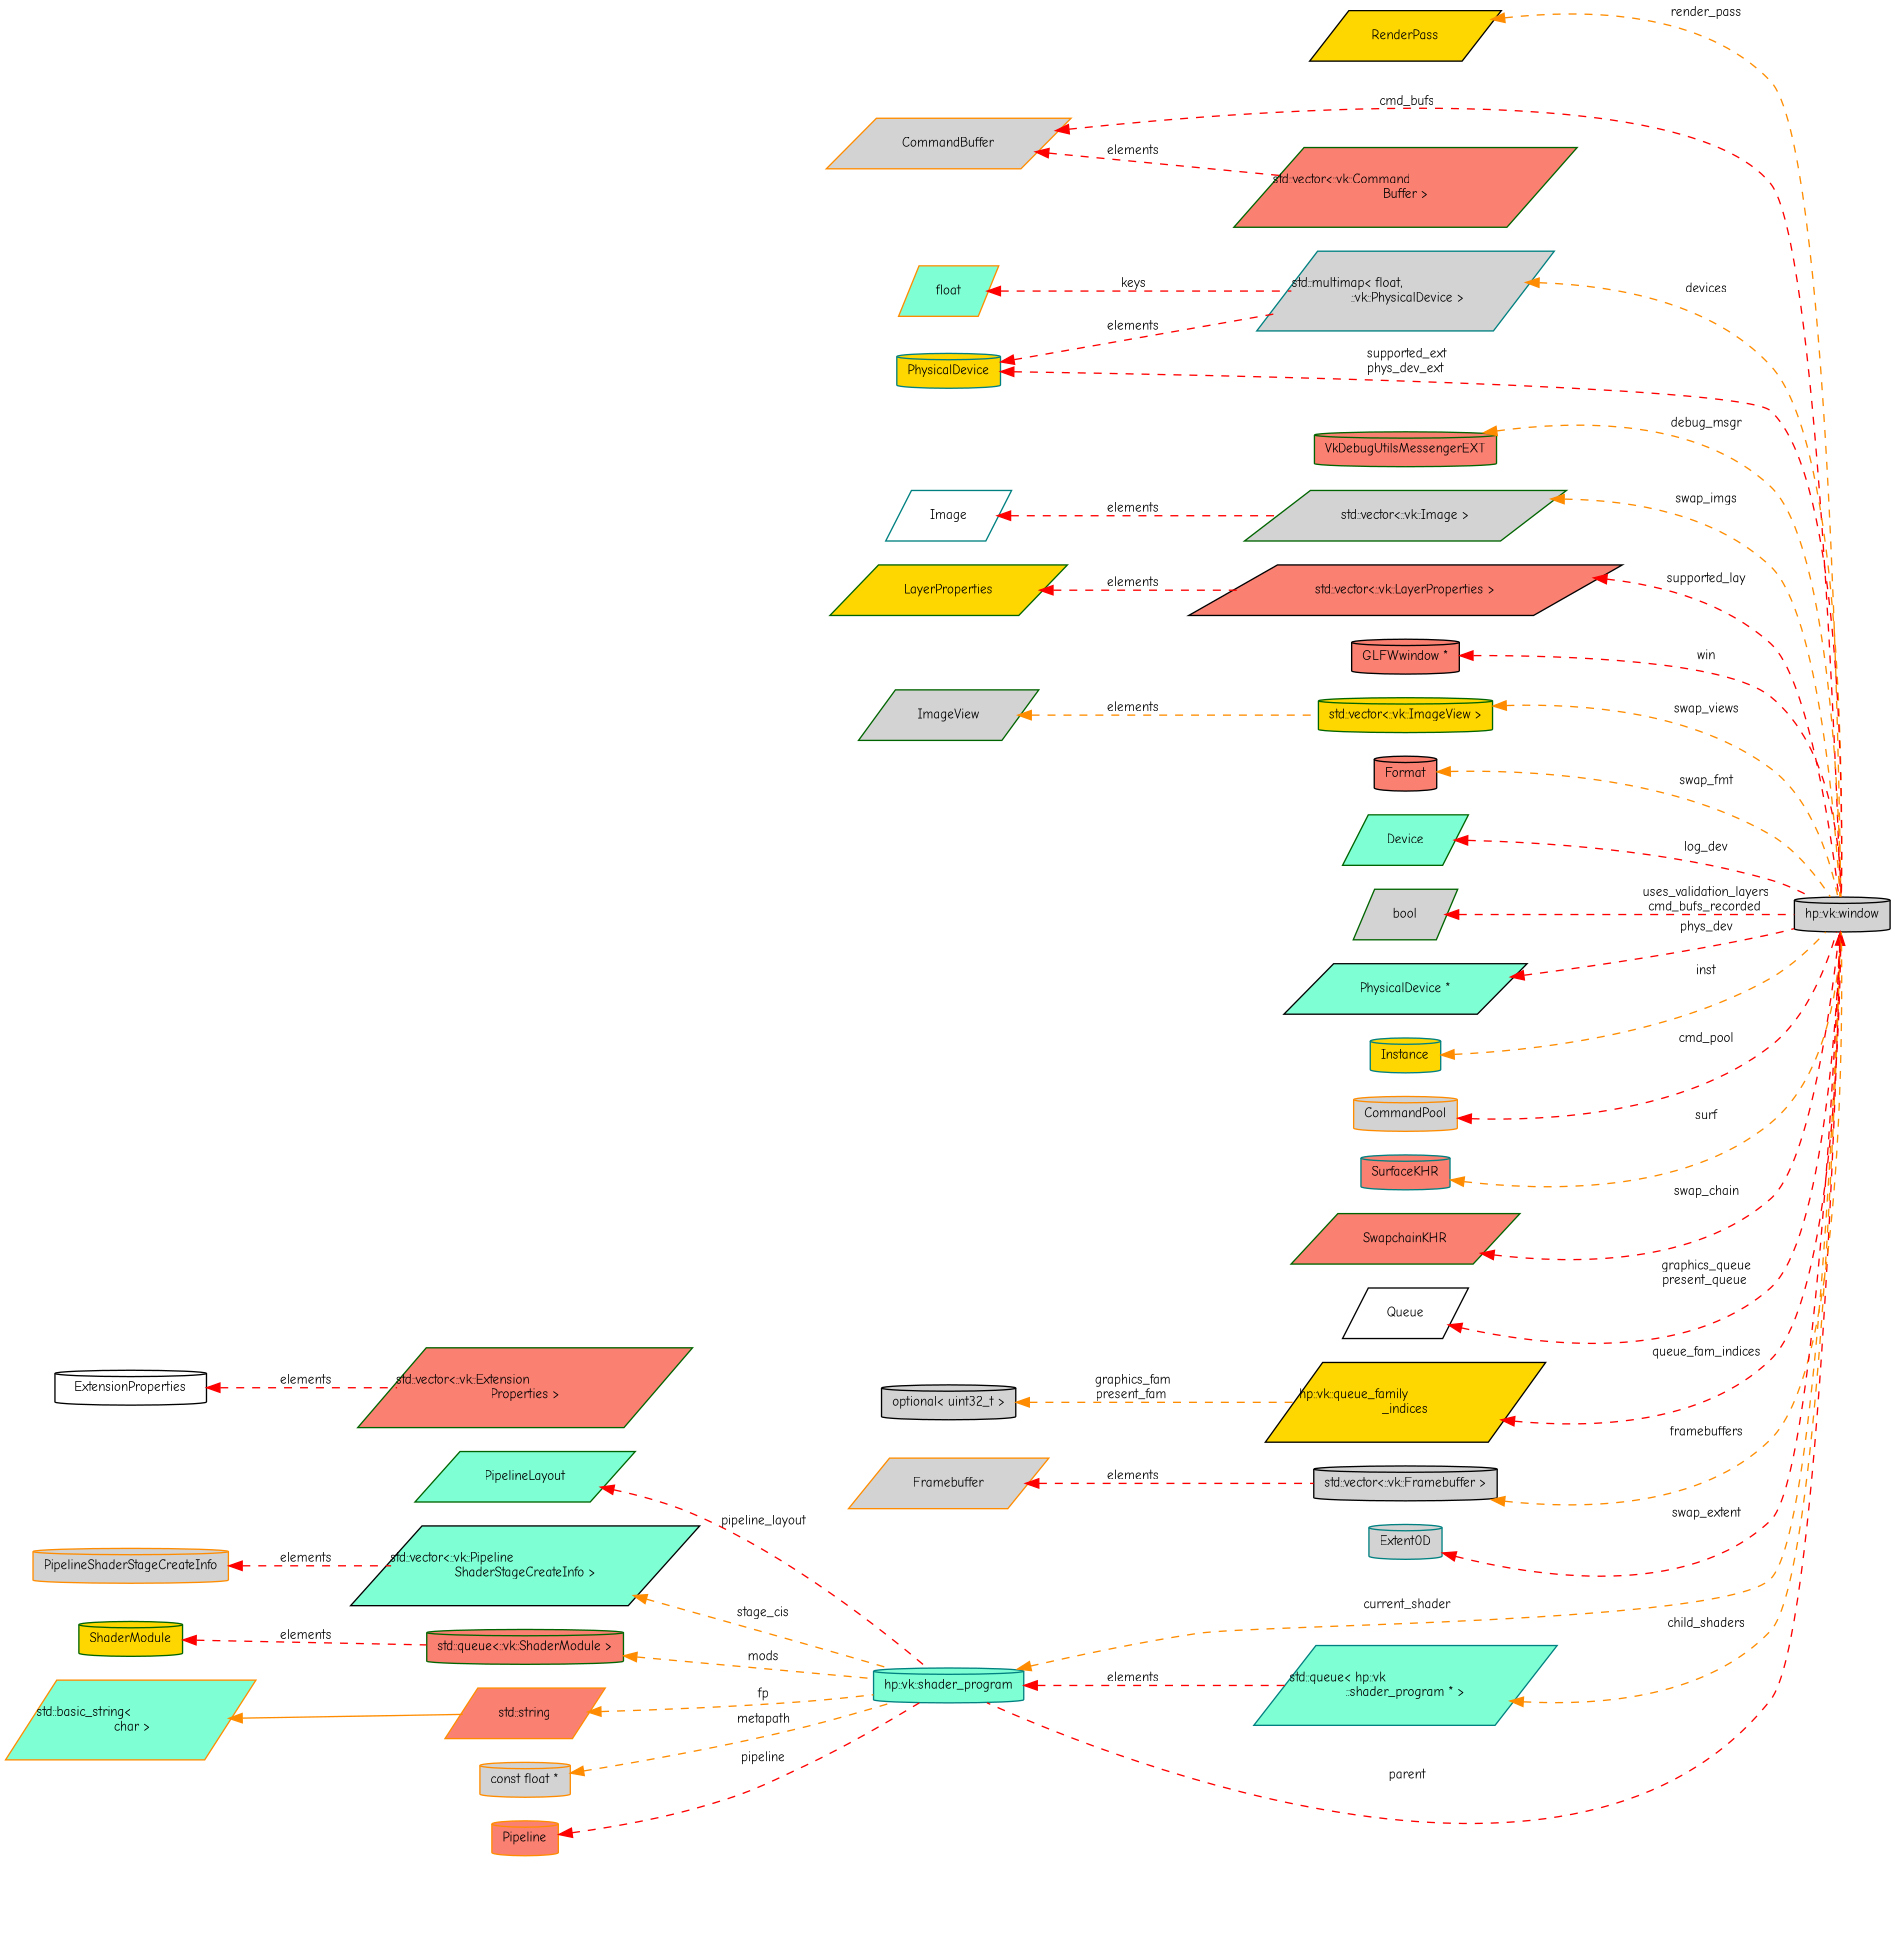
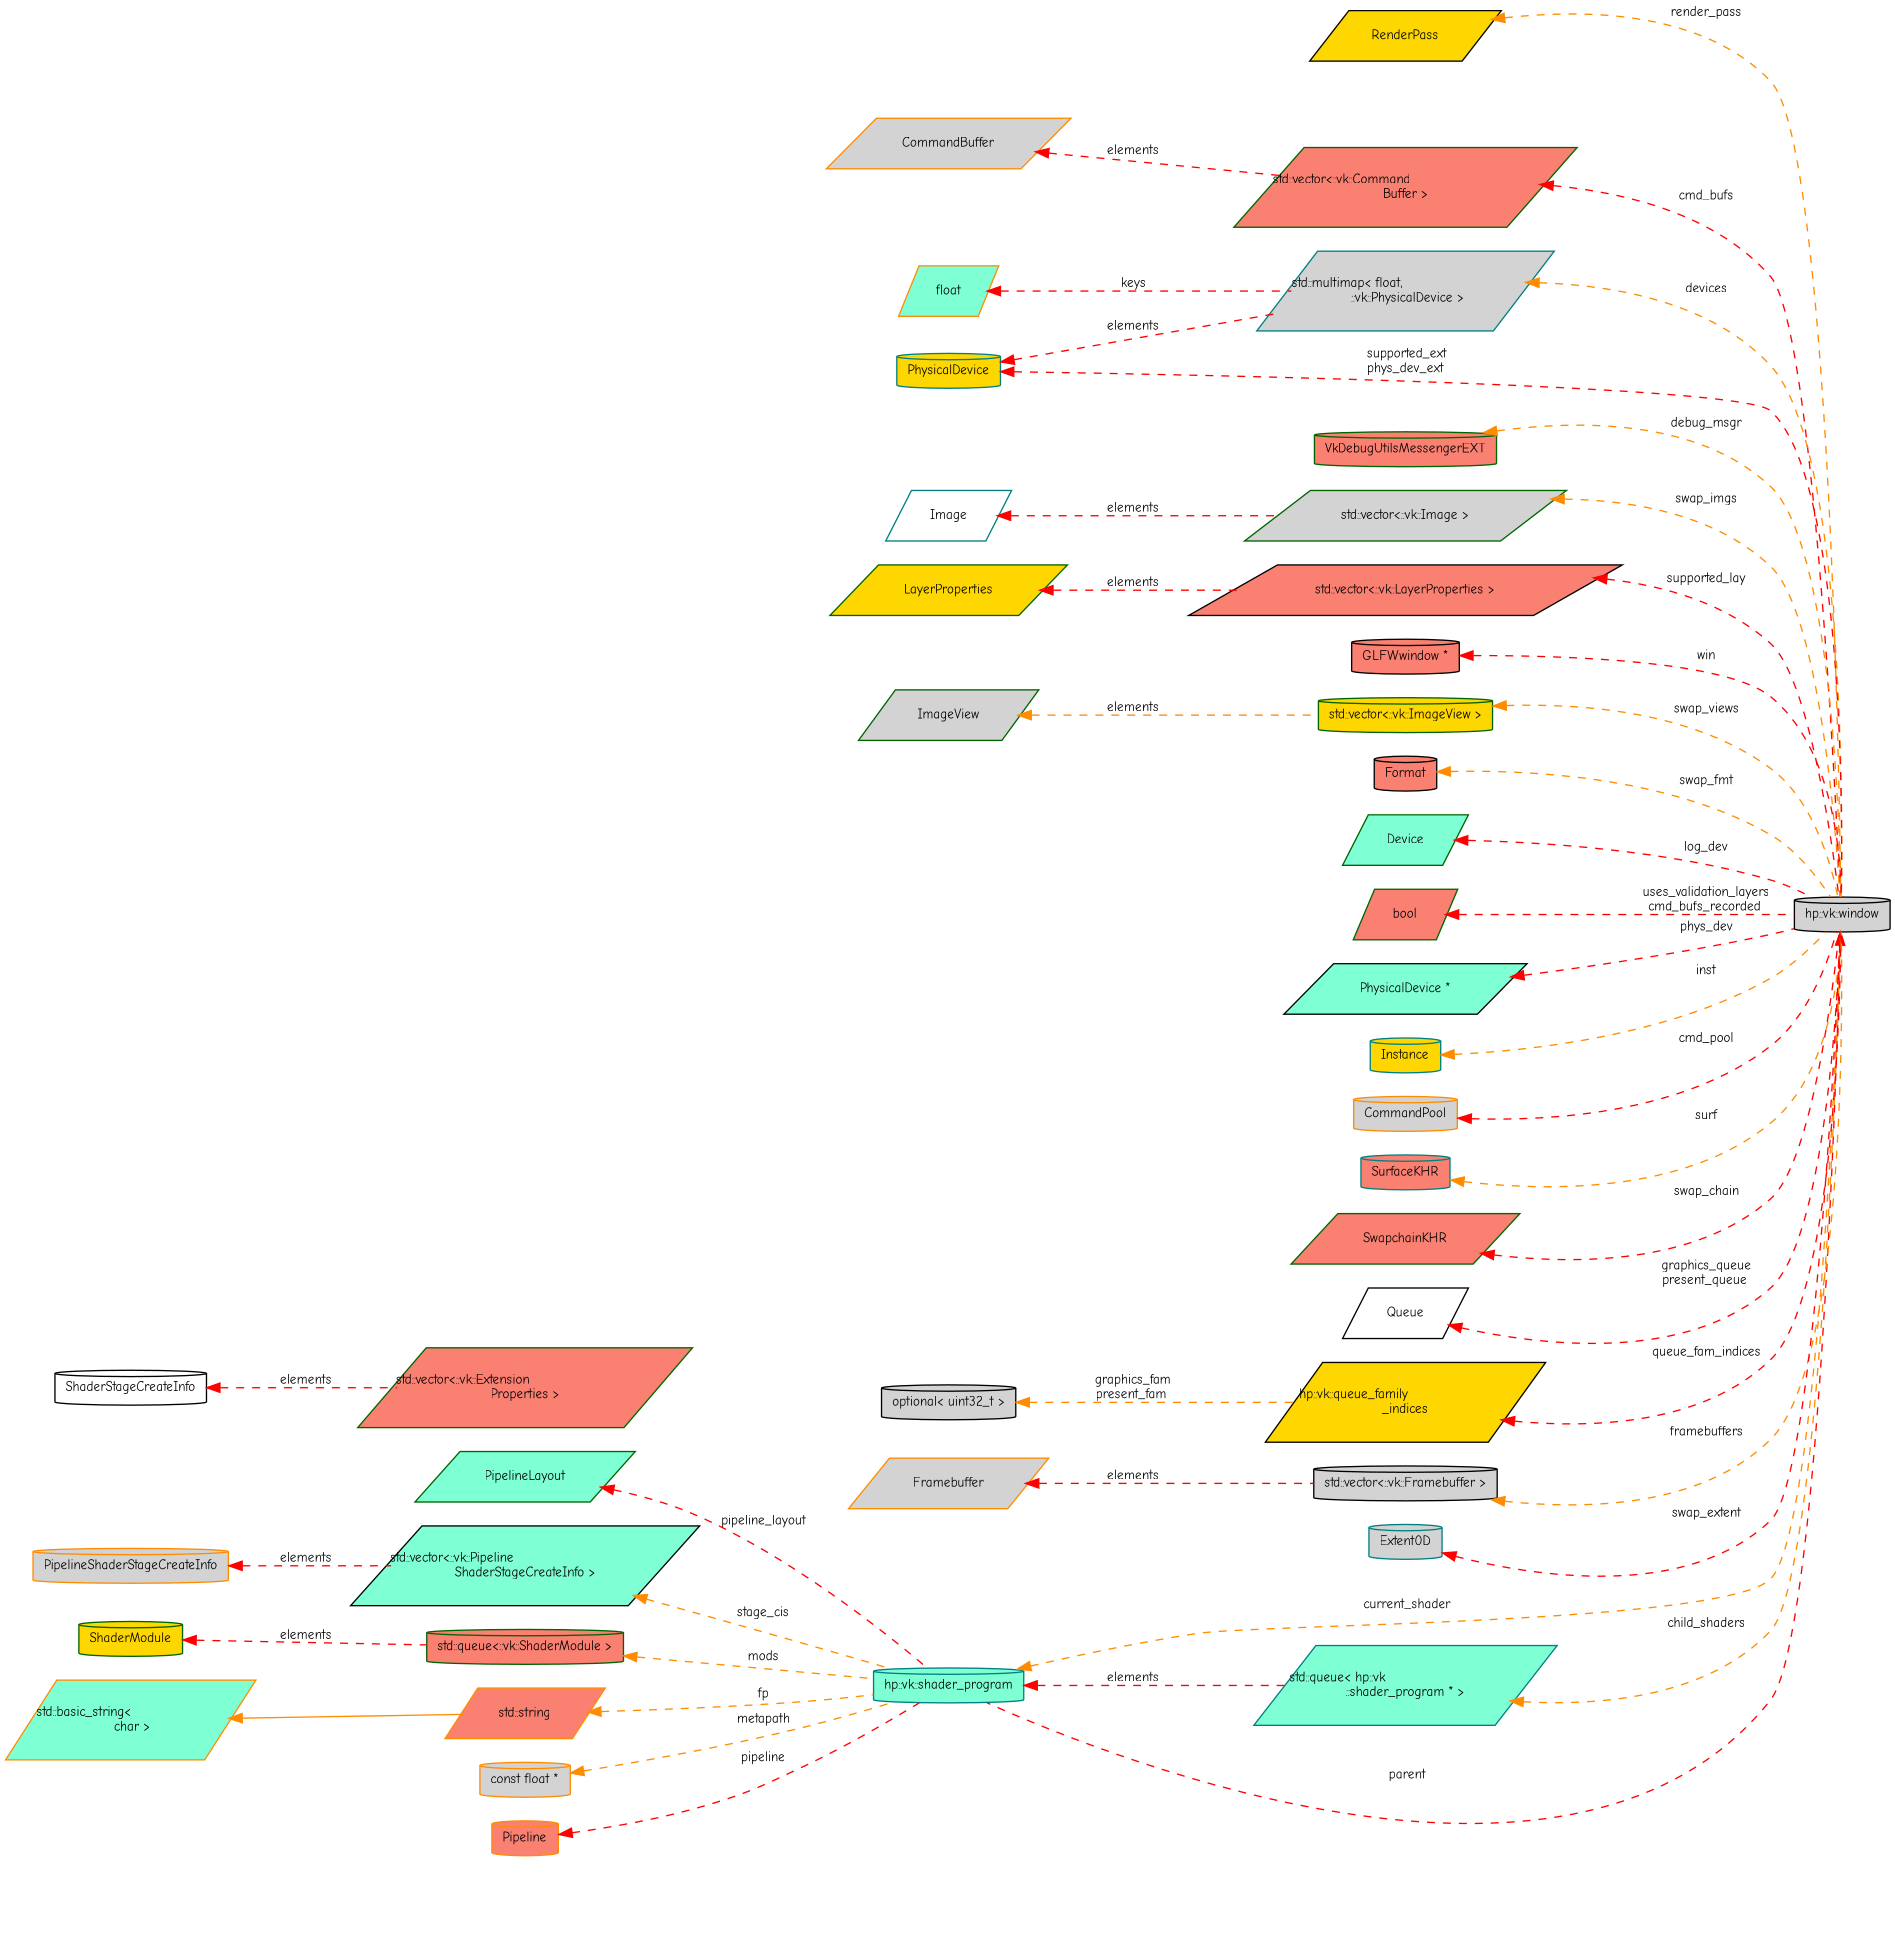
edge "hp::vk::window" -> "CommandBuffer": now "hp::vk::window" -> "std::vector<::vk::Command Buffer >"
node "bool": fillcolor lightgrey -> salmon
node "ExtensionProperties": label "ExtensionProperties" -> "ShaderStageCreateInfo"
